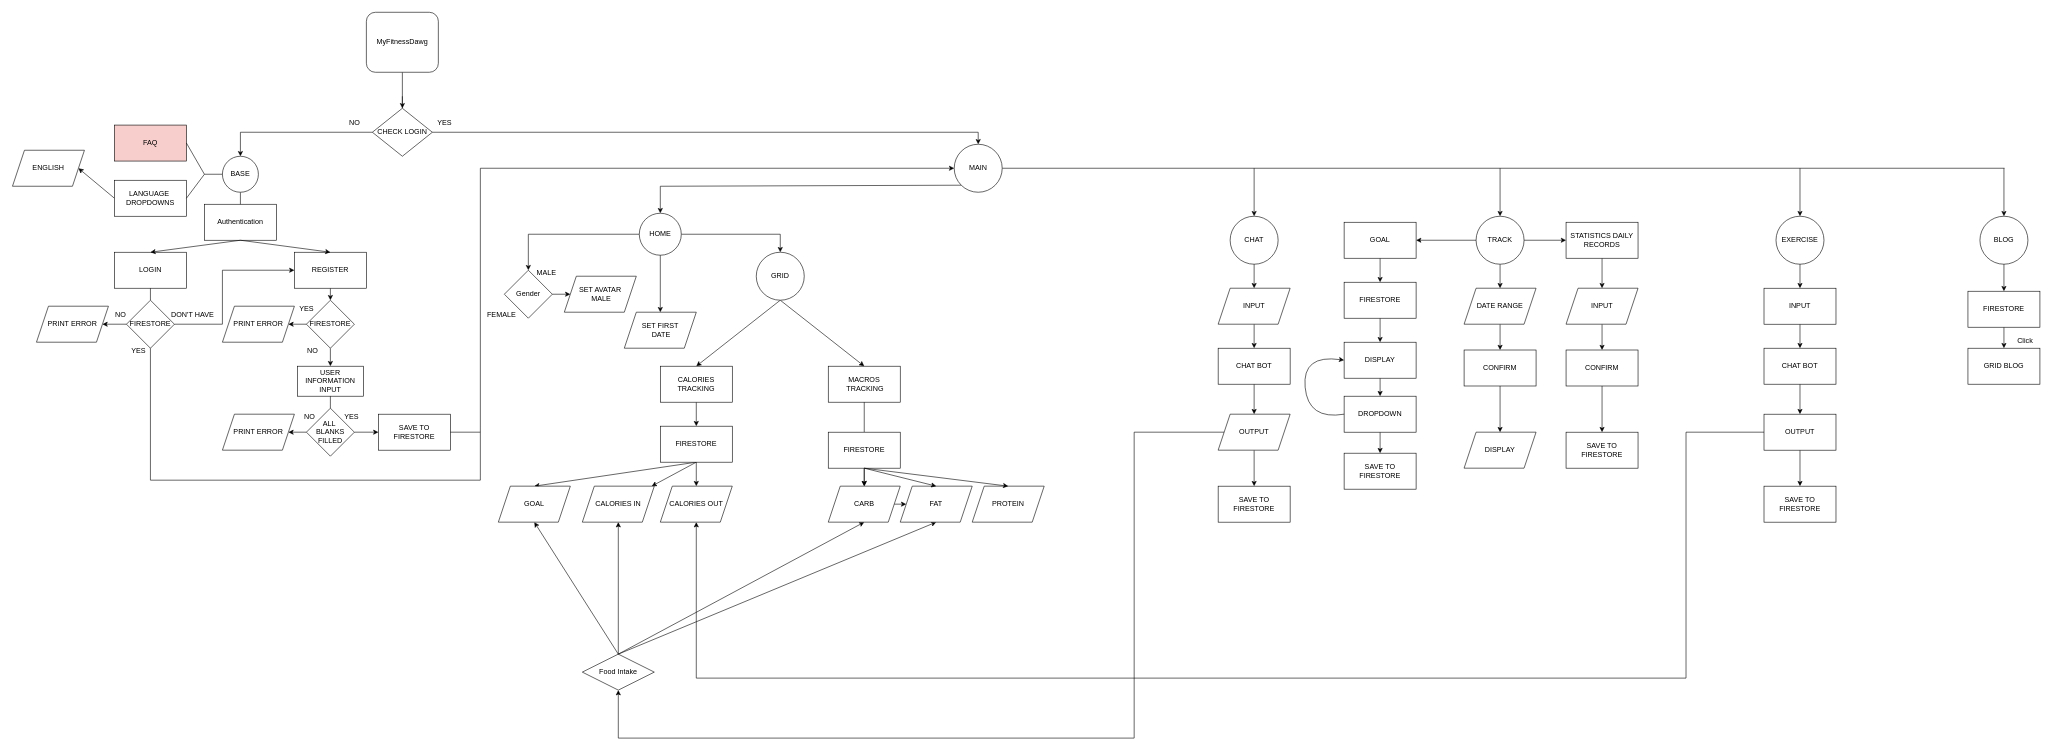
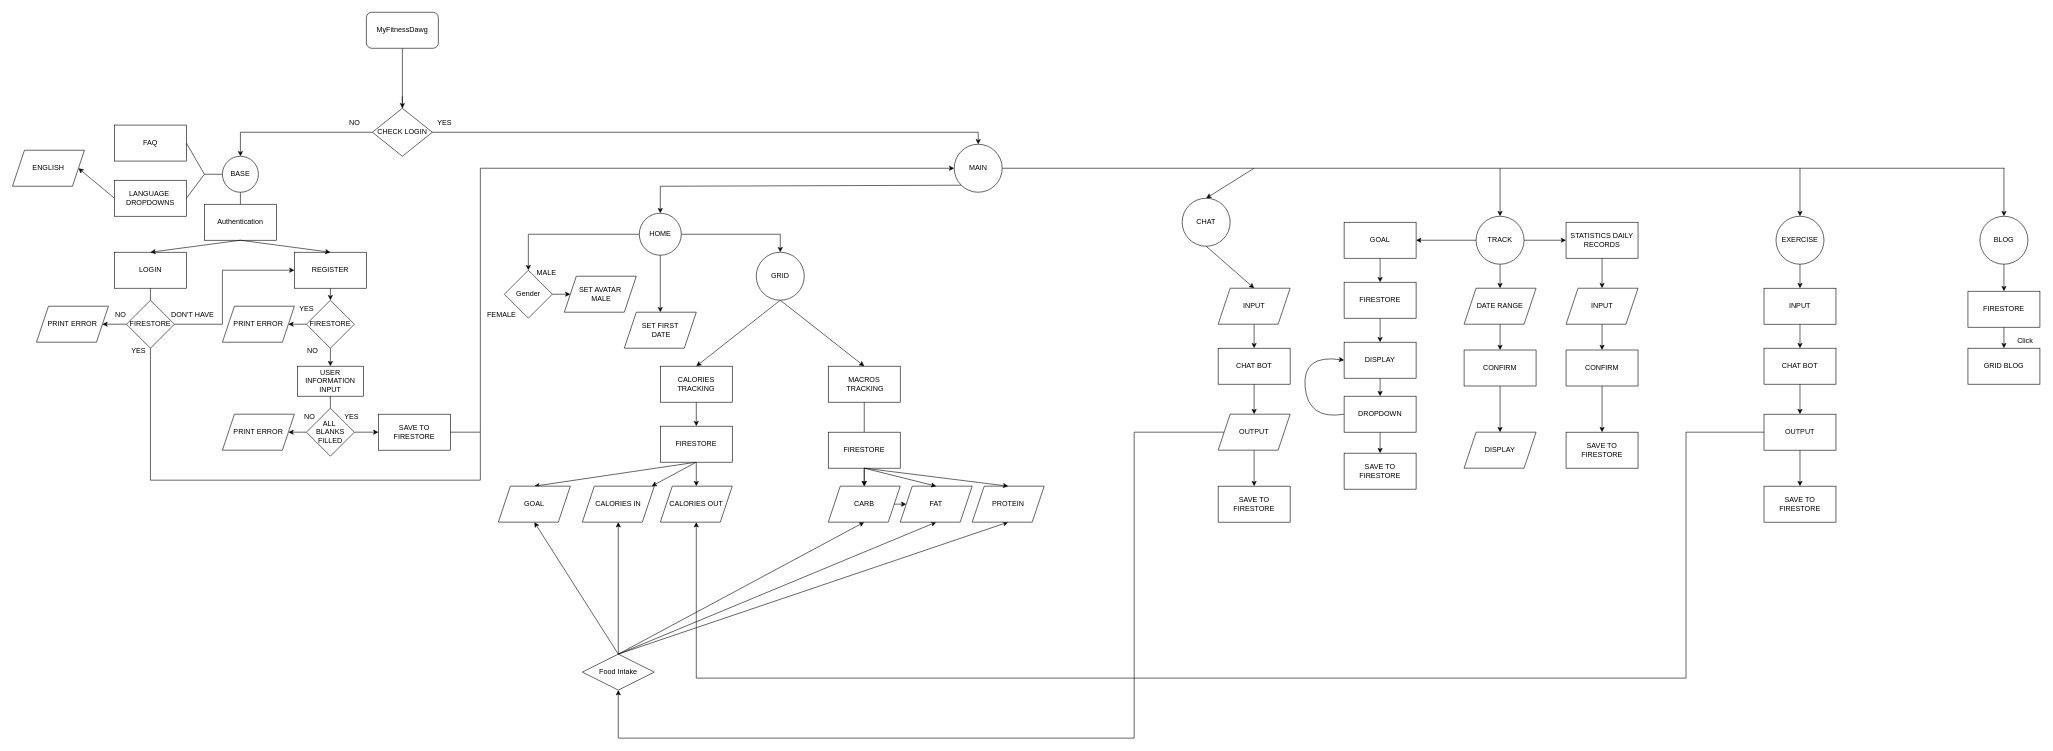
node "MyFitnessDawg": size 72x60 -> 72x36
node "FAQ": fillcolor #f8cecc -> #ffffff
node "CHAT": moved (1254, 240) -> (1206, 222)
edge "Food Intake" -> "PROTEIN": added
